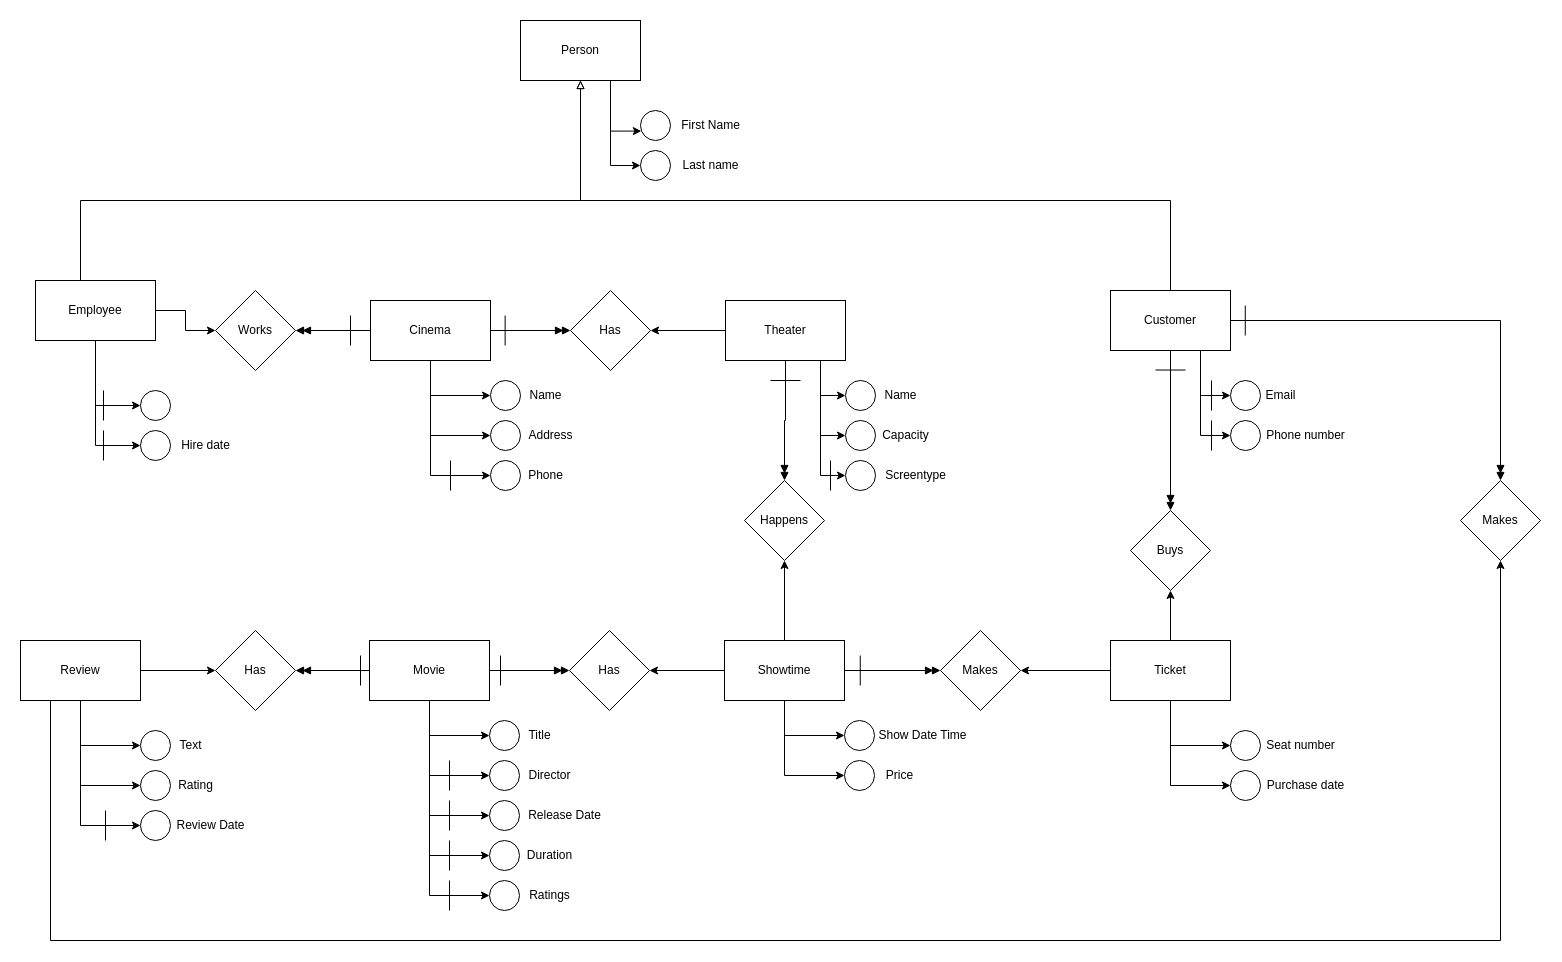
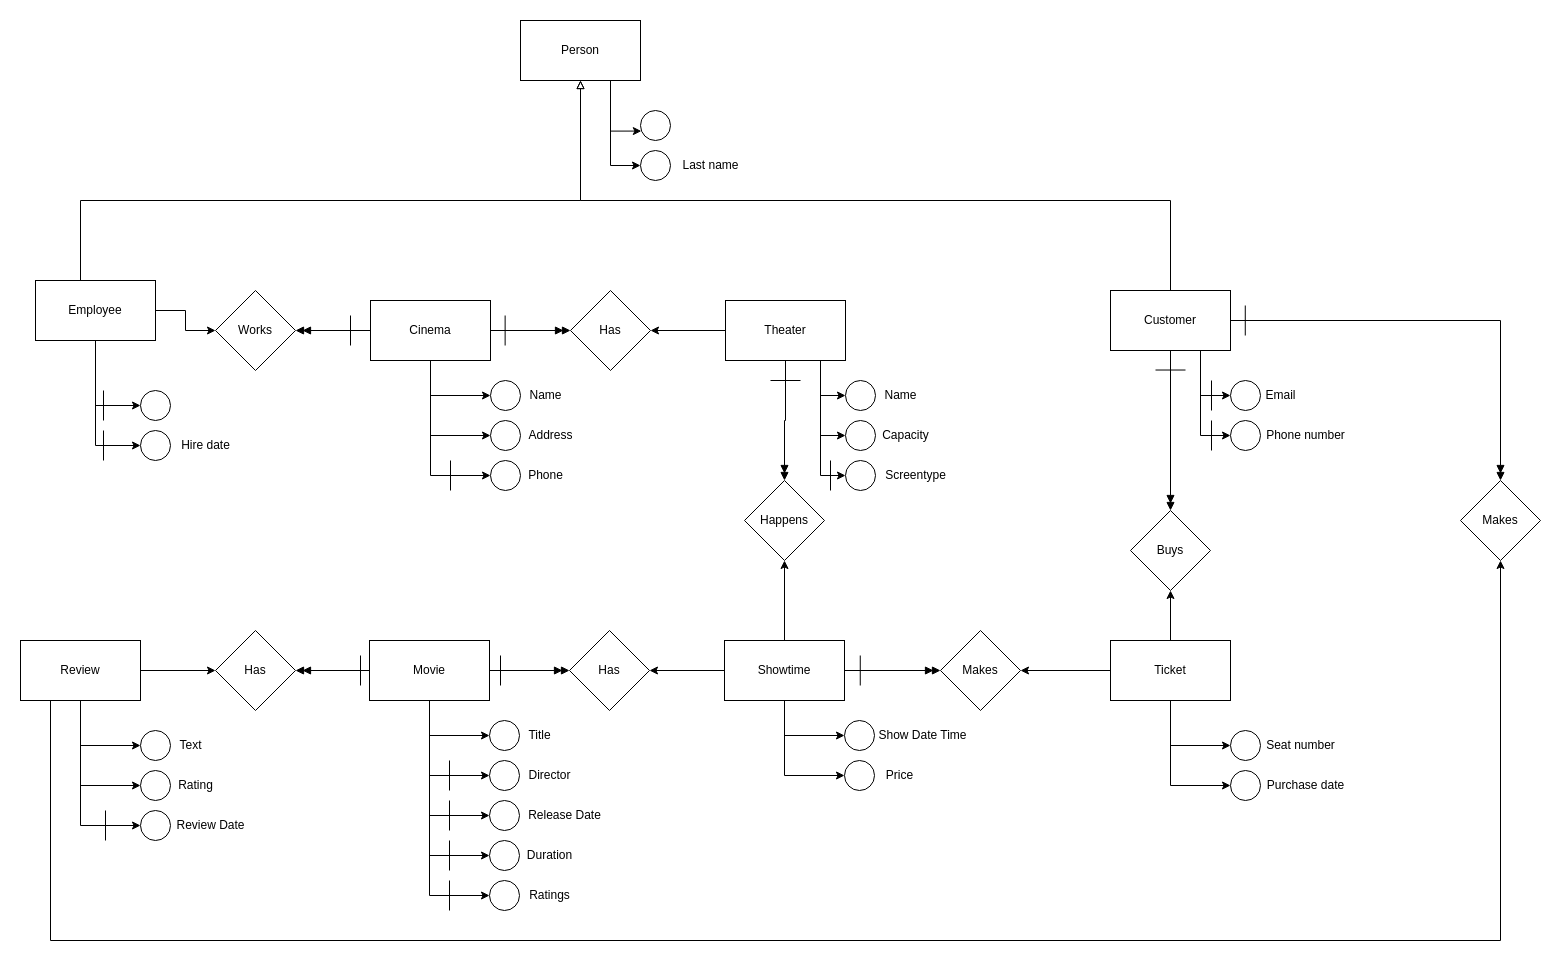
node "First Name": removed
